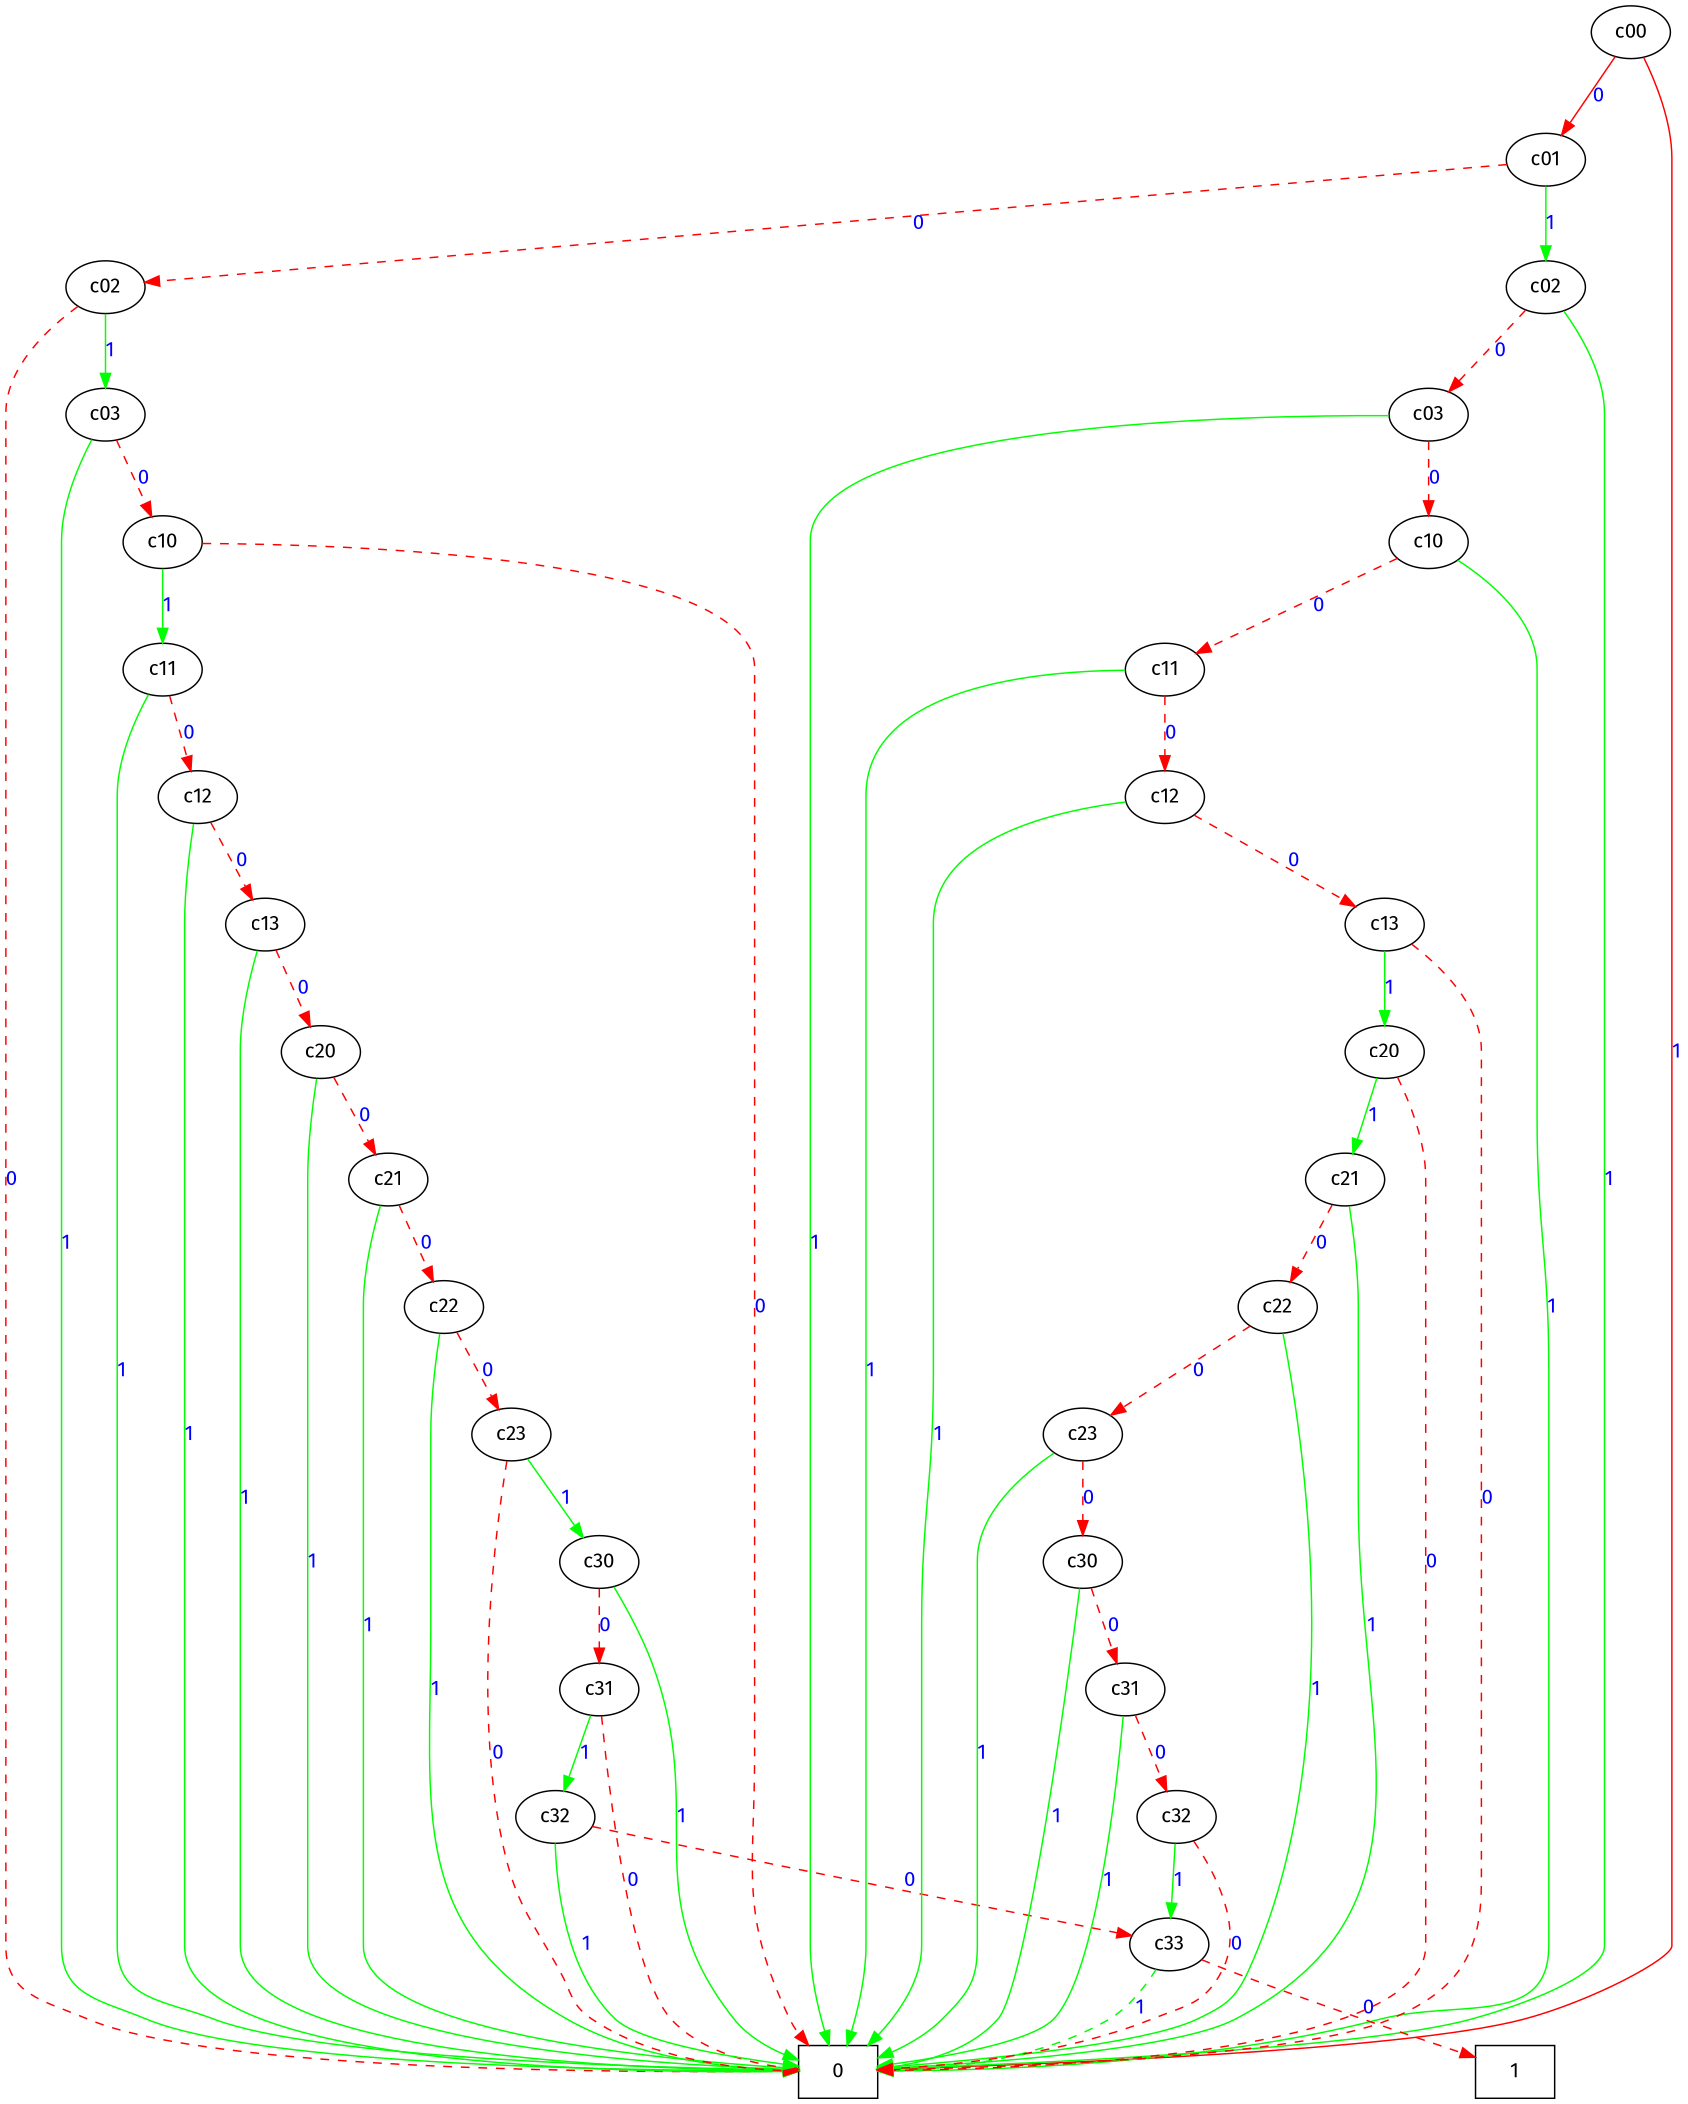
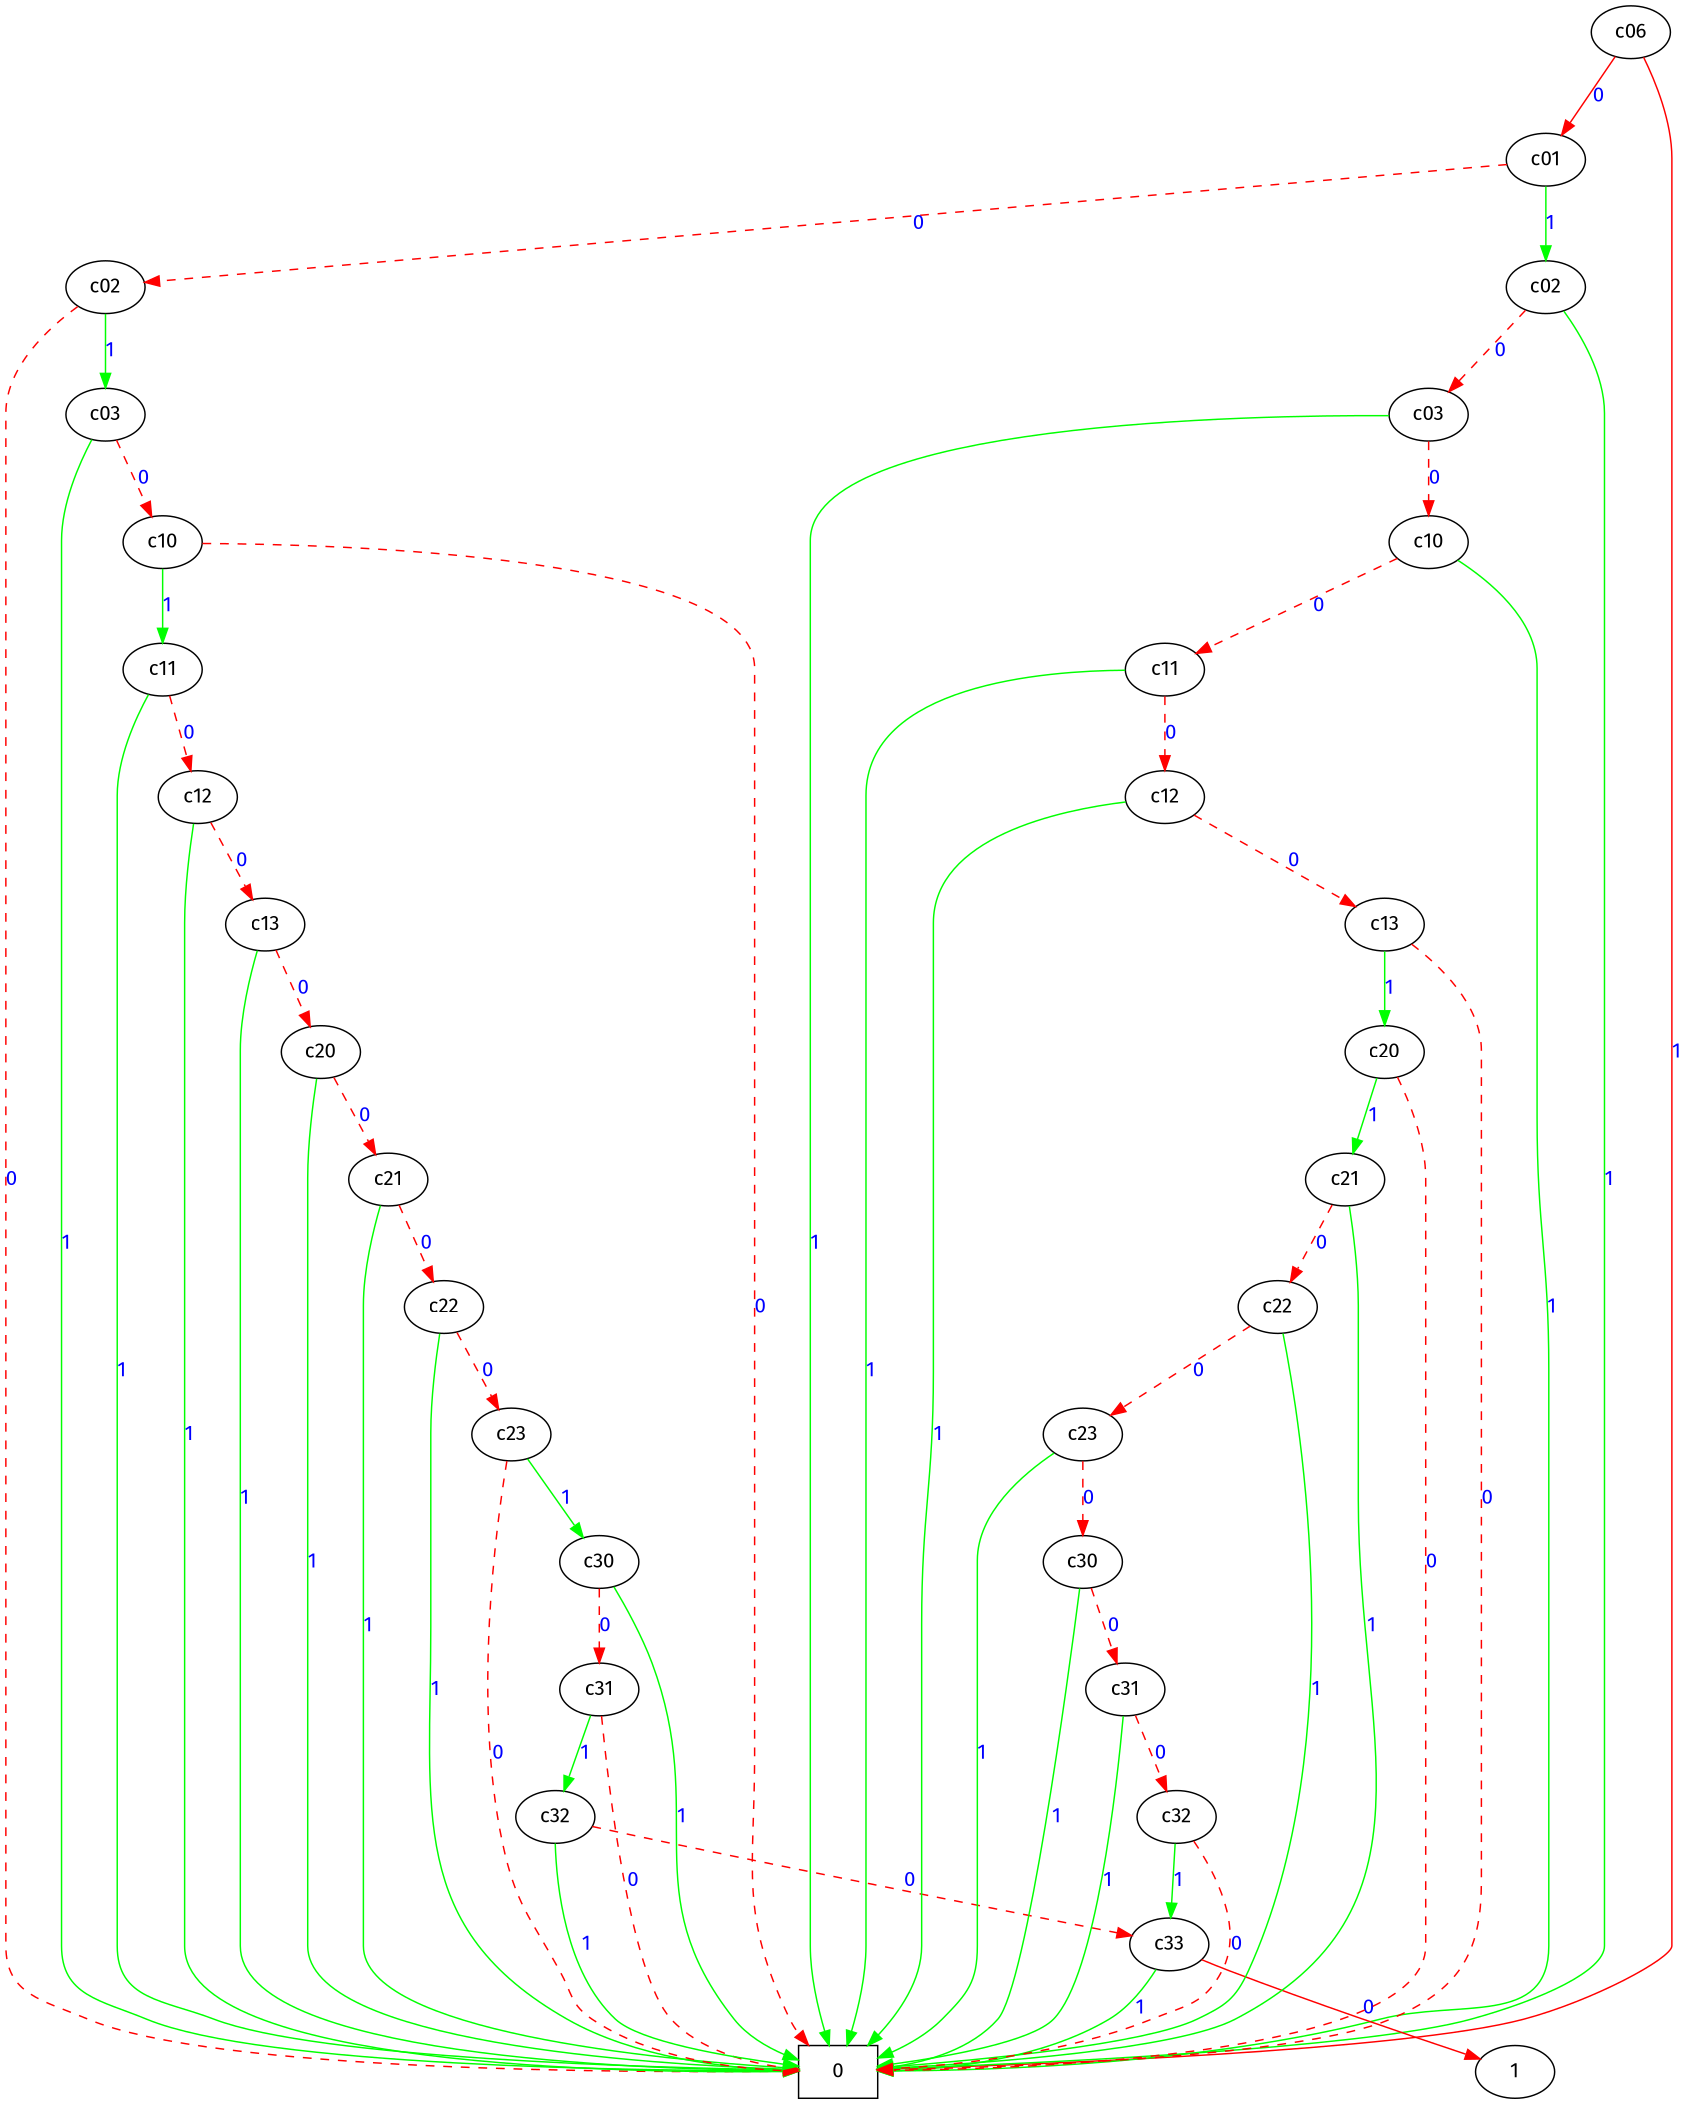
node "c00": label "c00" -> "c06"
edge "c33" -> "1": style dashed -> solid
edge "c33" -> "0": style dashed -> solid
node "1": shape box -> ellipse
